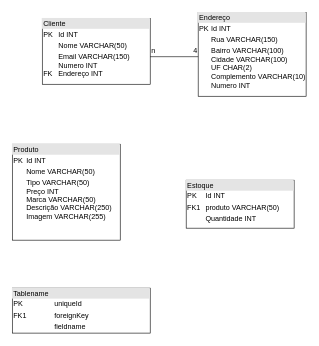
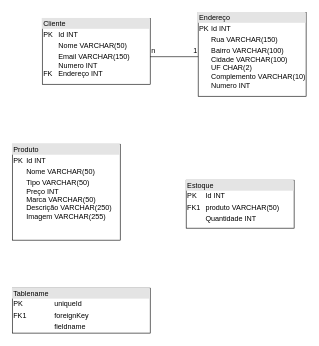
node "4": label "4" -> "1"
